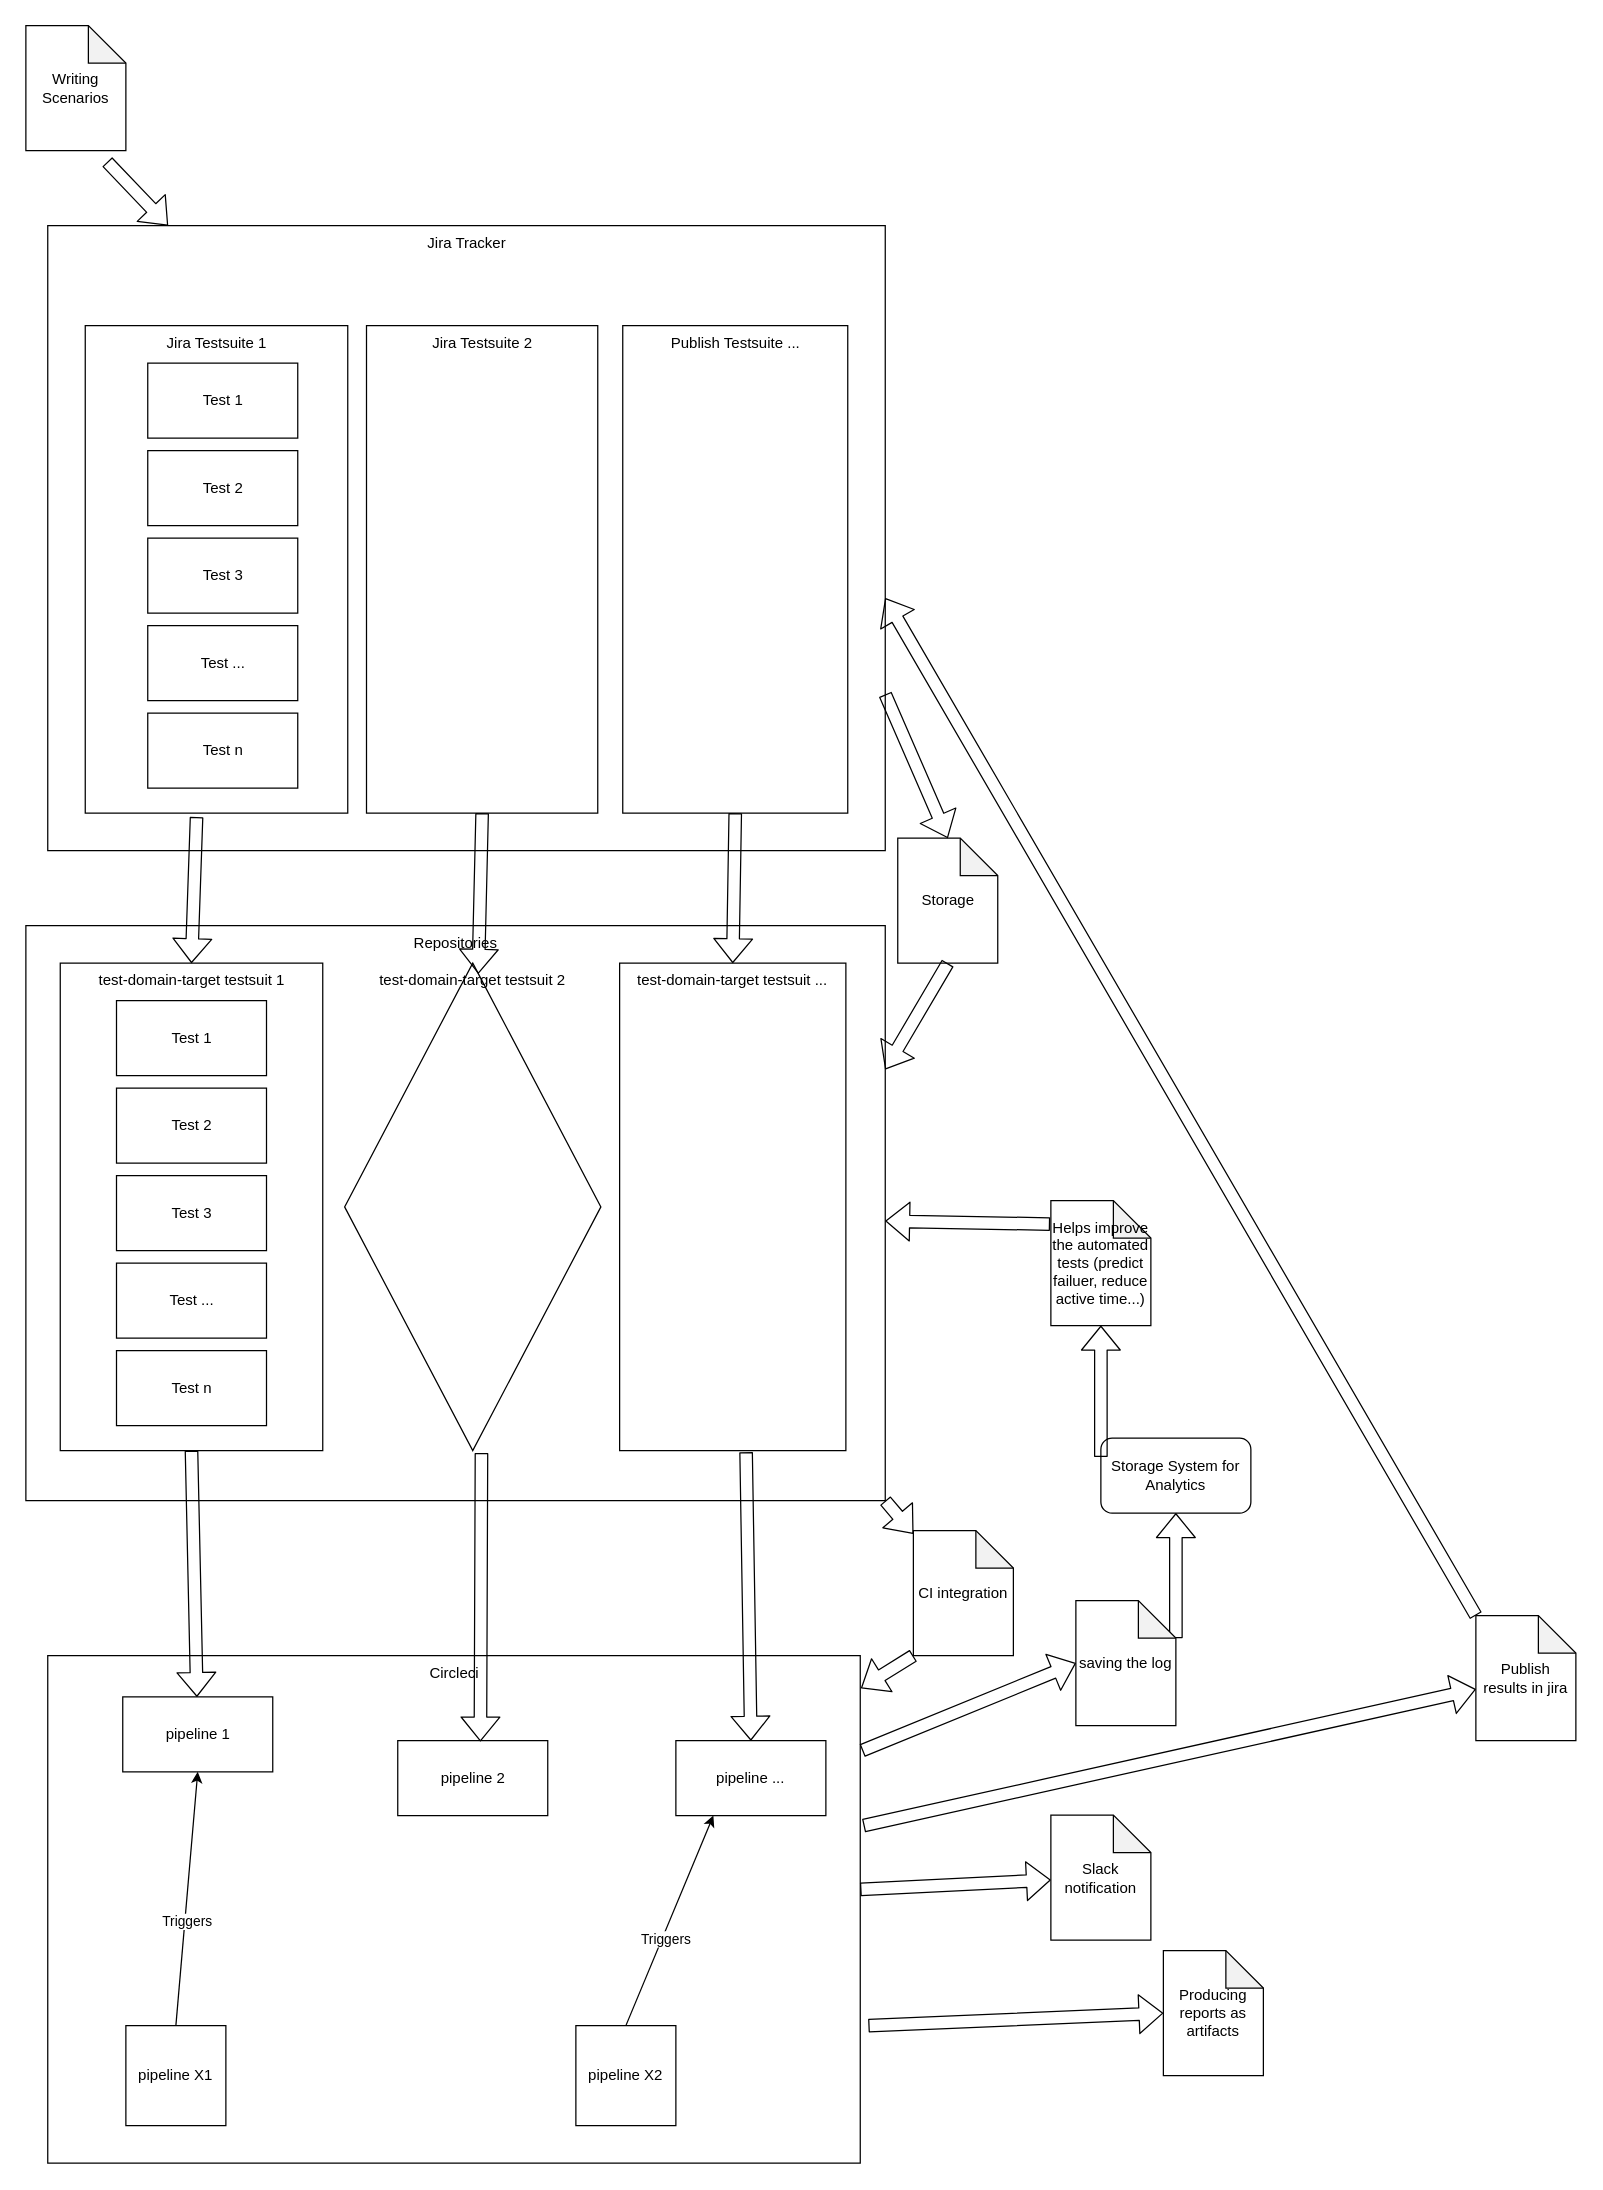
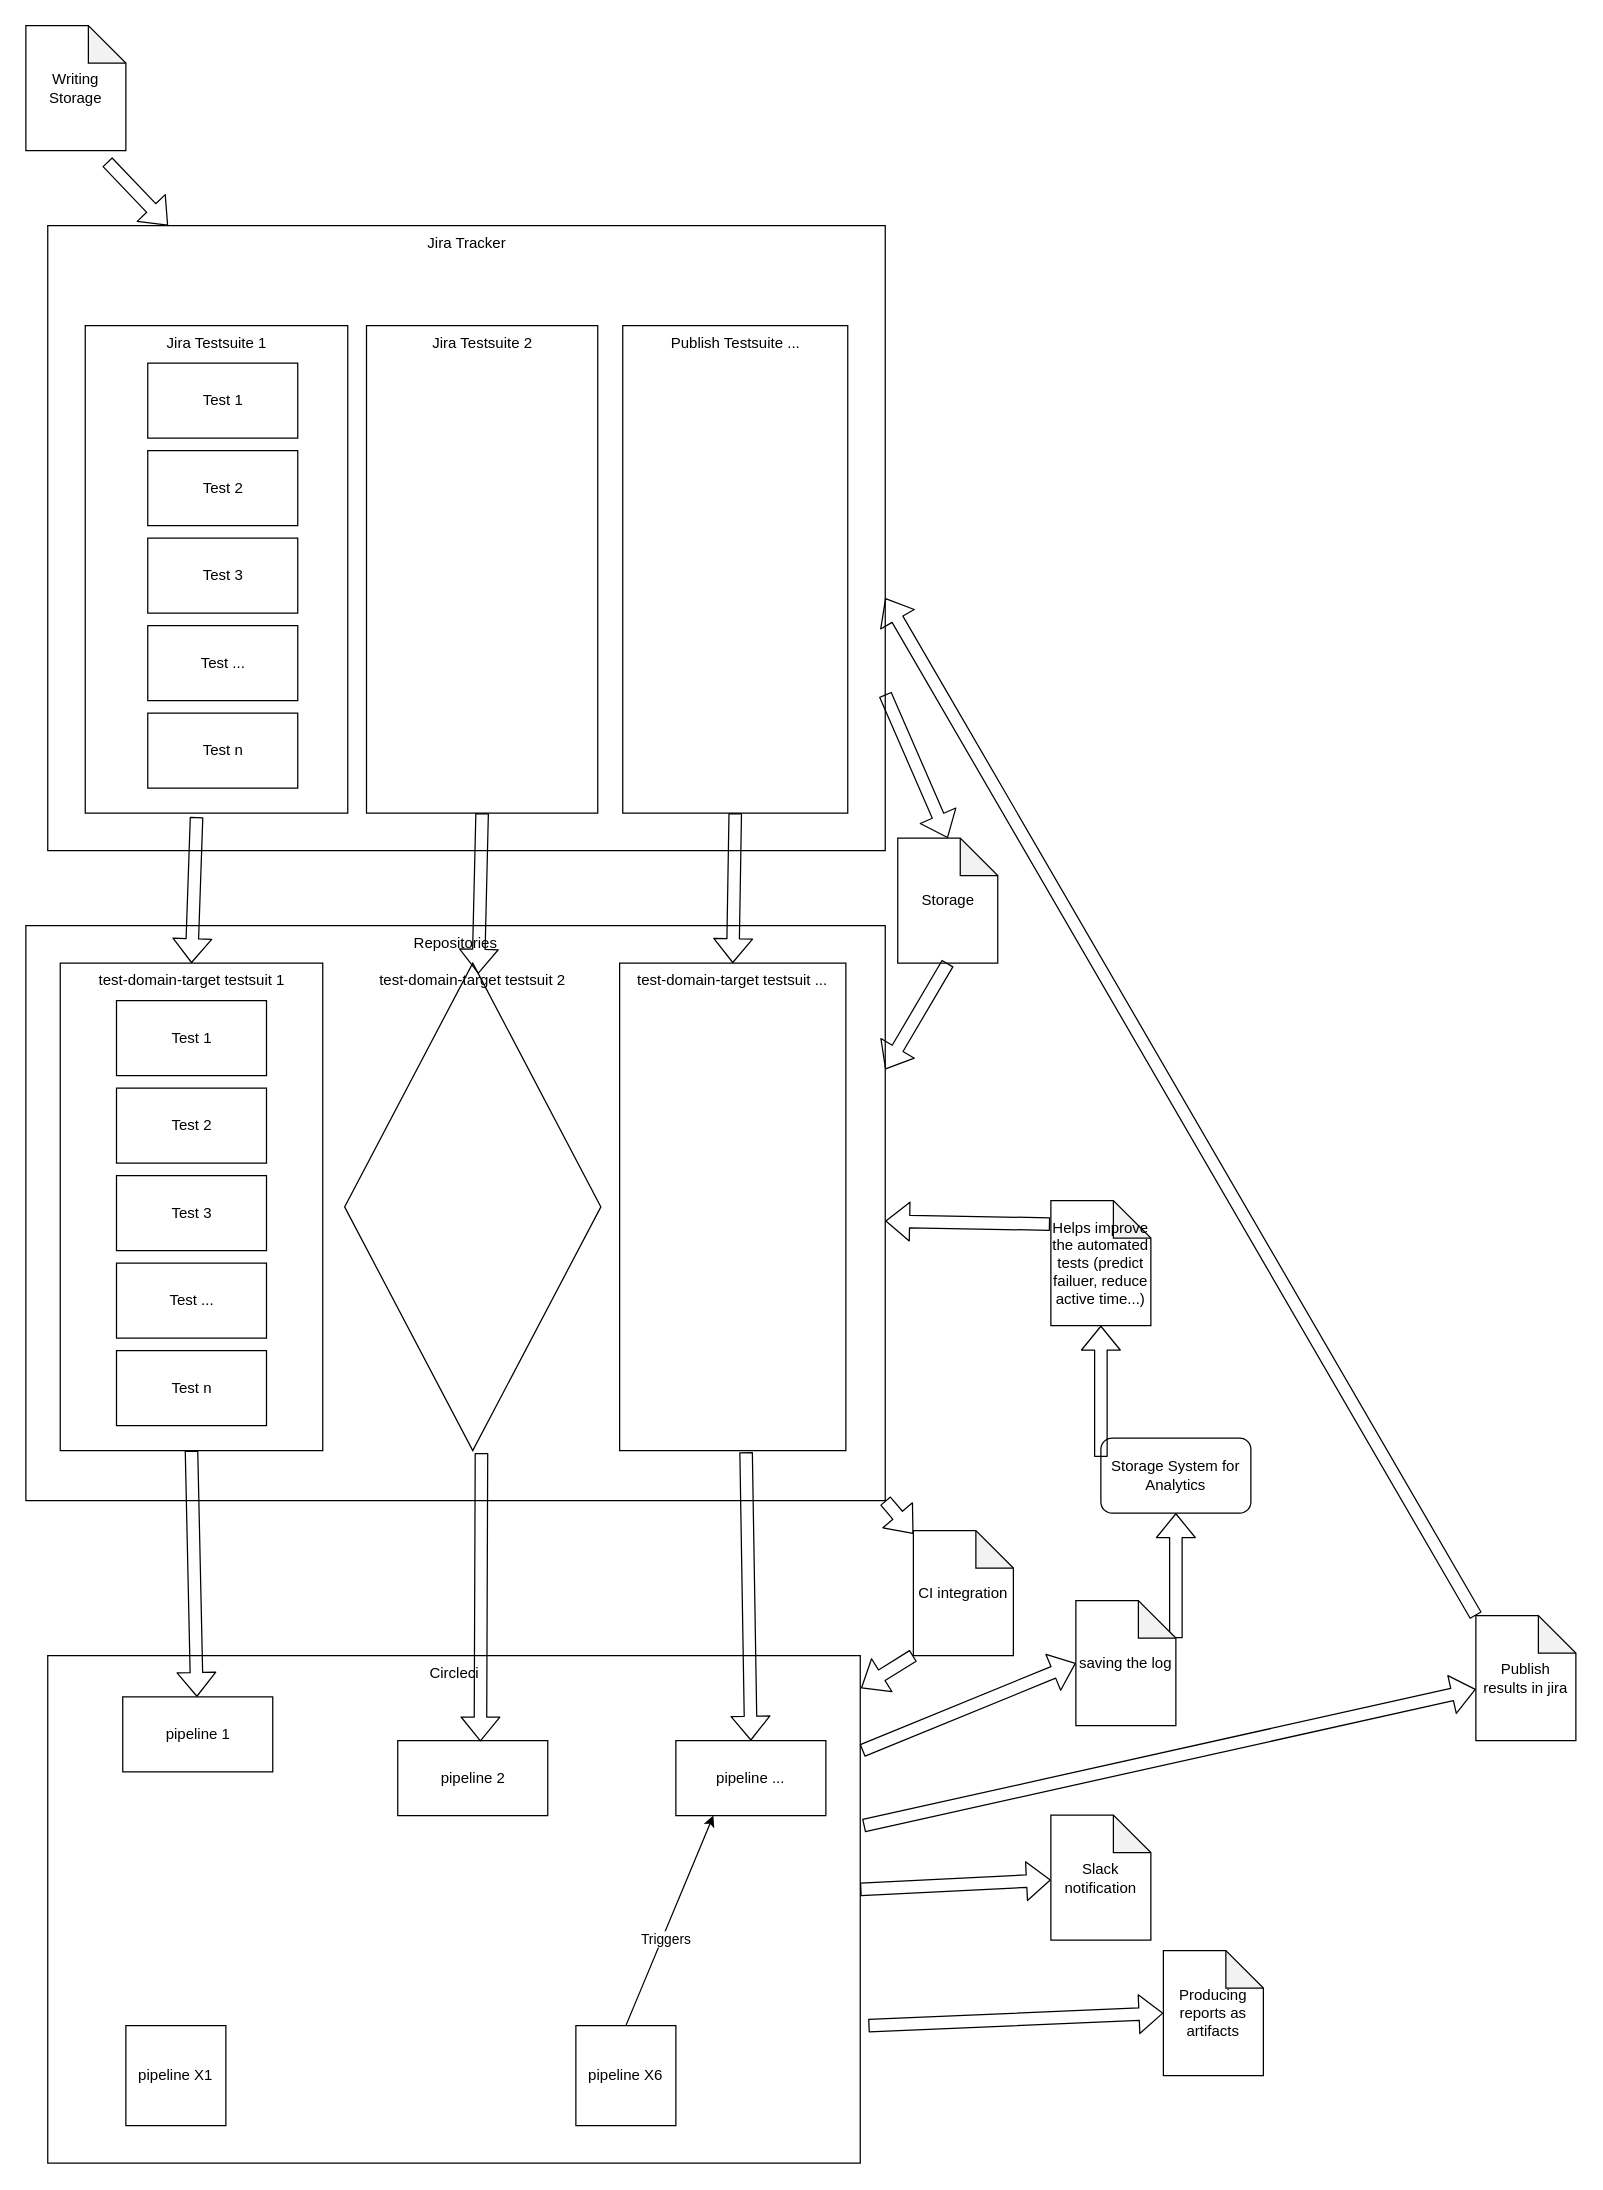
node "Writing Scenarios": label "Writing Scenarios" -> "Writing Storage"
edge "pipeline X1" -> "pipeline 1": removed, label "Triggers"
node "pipeline X2": label "pipeline X2" -> "pipeline X6"
